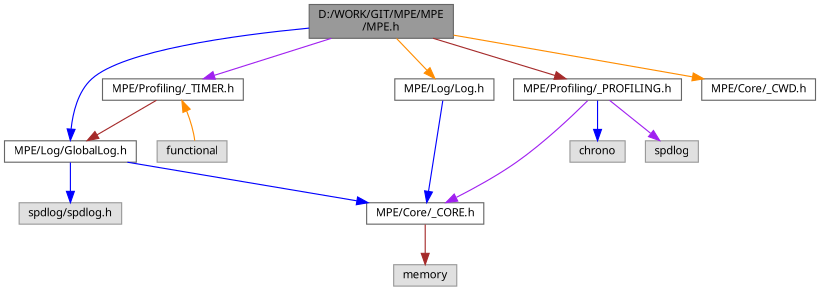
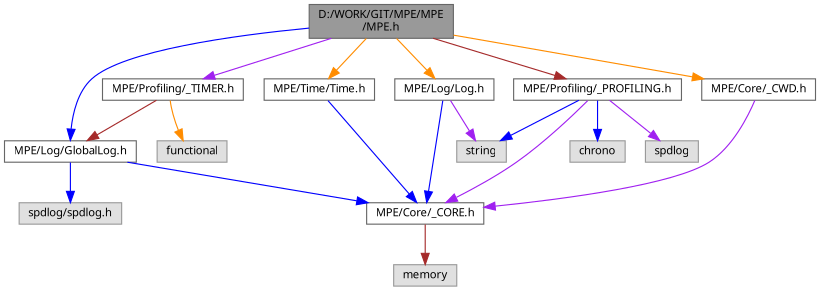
node "MPE/Time/Time.h": added
edge "functional" -> "MPE/Profiling/_TIMER.h": reversed
node "string": added
edge "MPE/Core/_CWD.h" -> "MPE/Core/_CORE.h": added
